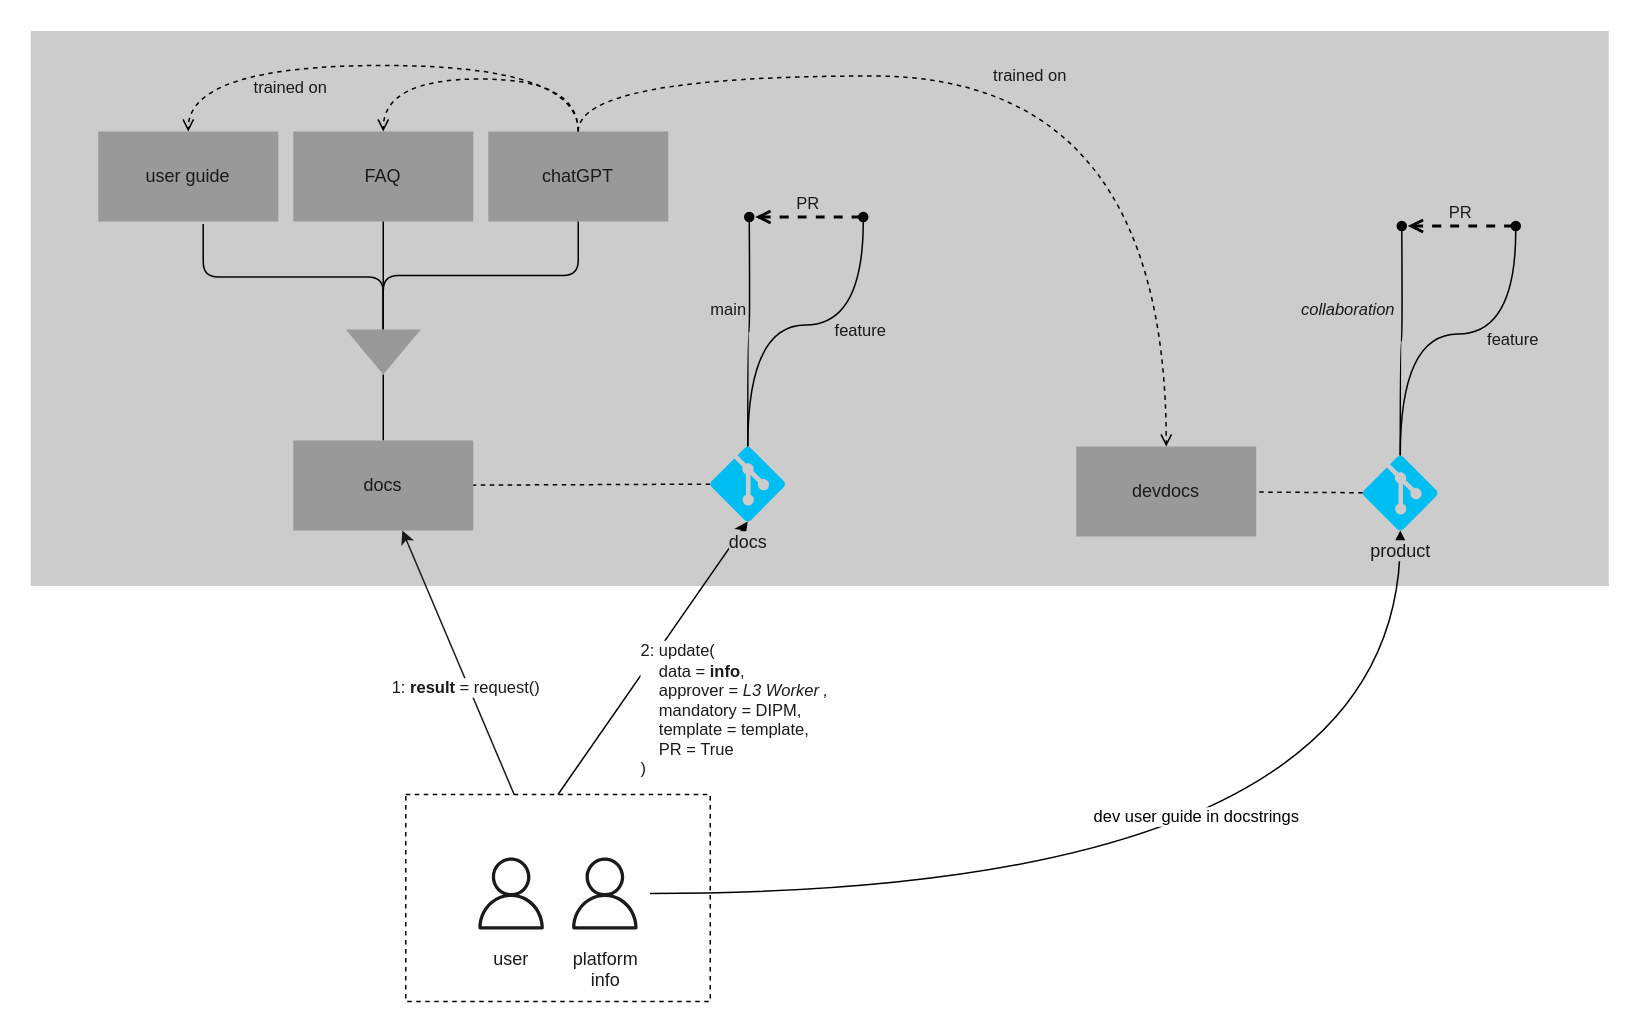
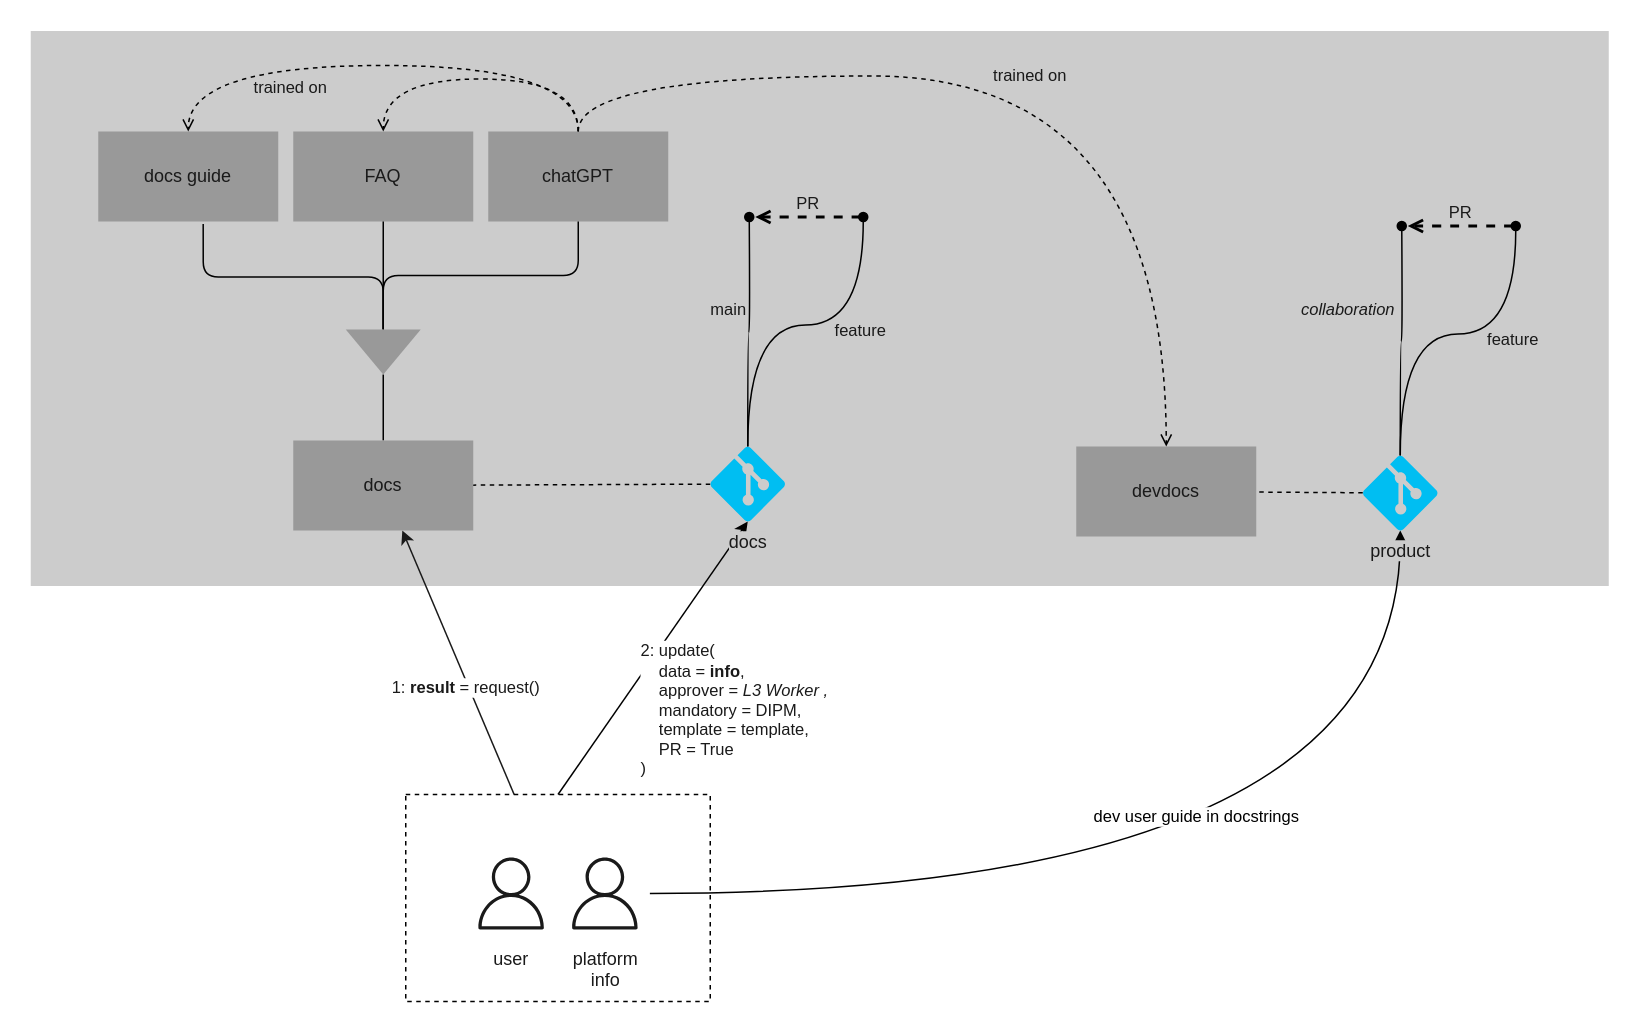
node "user guide": label "user guide" -> "docs guide"
